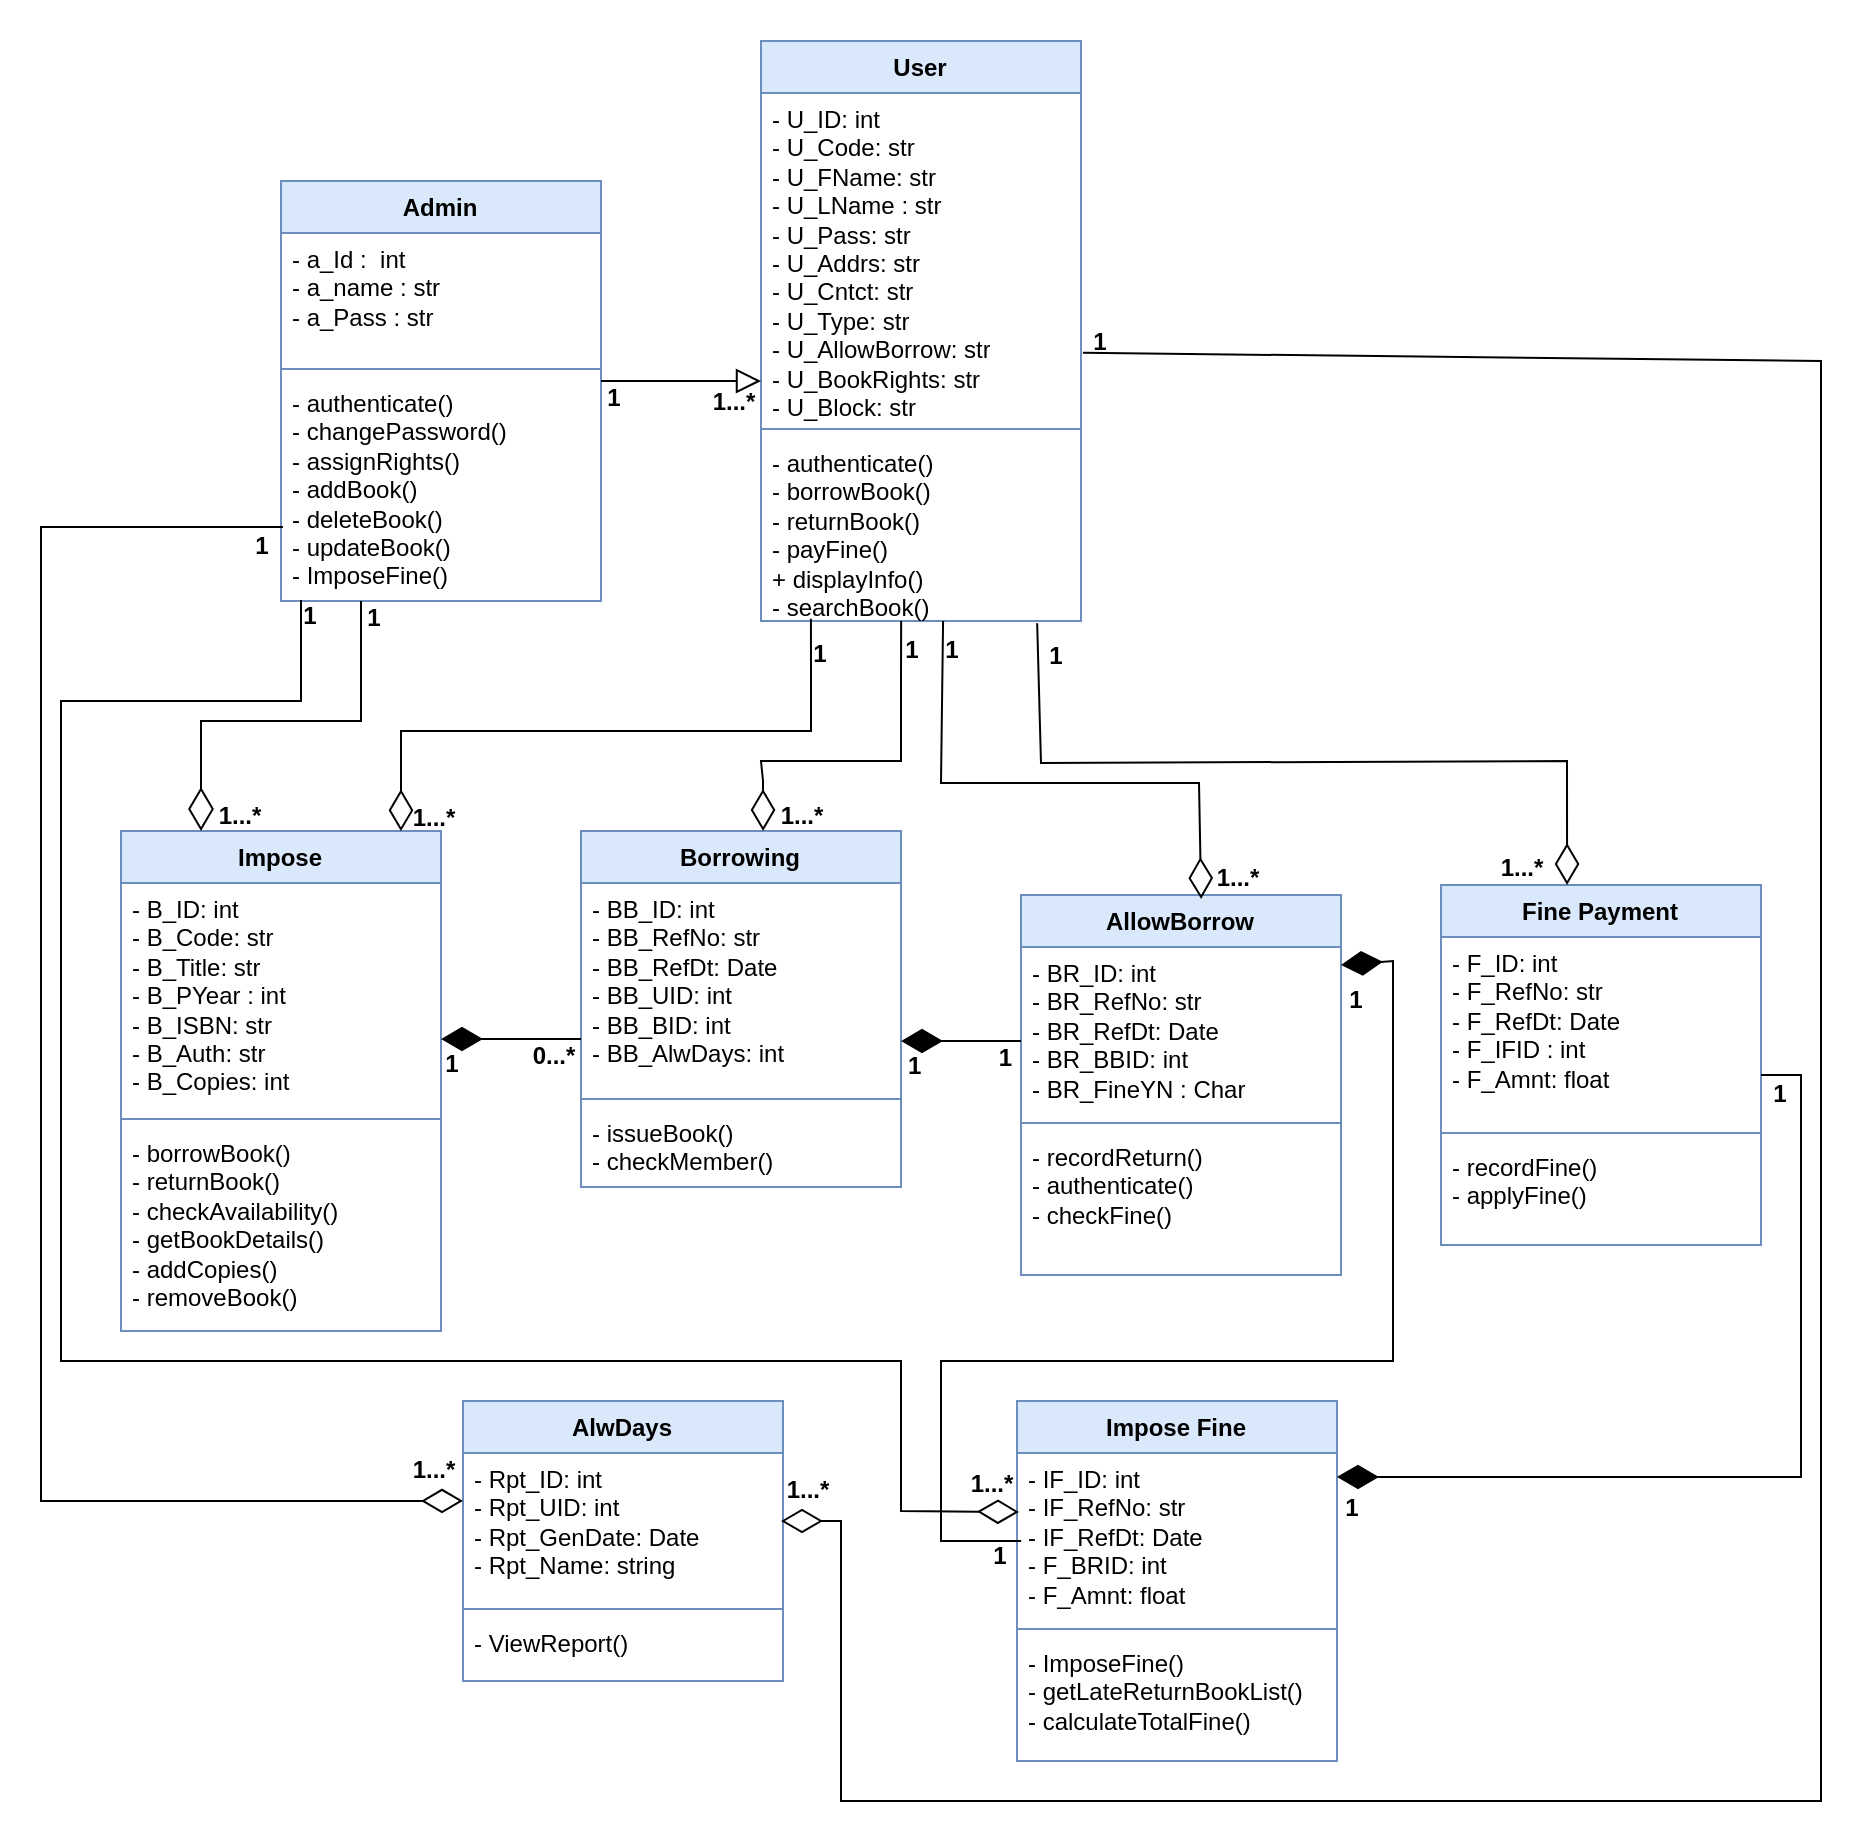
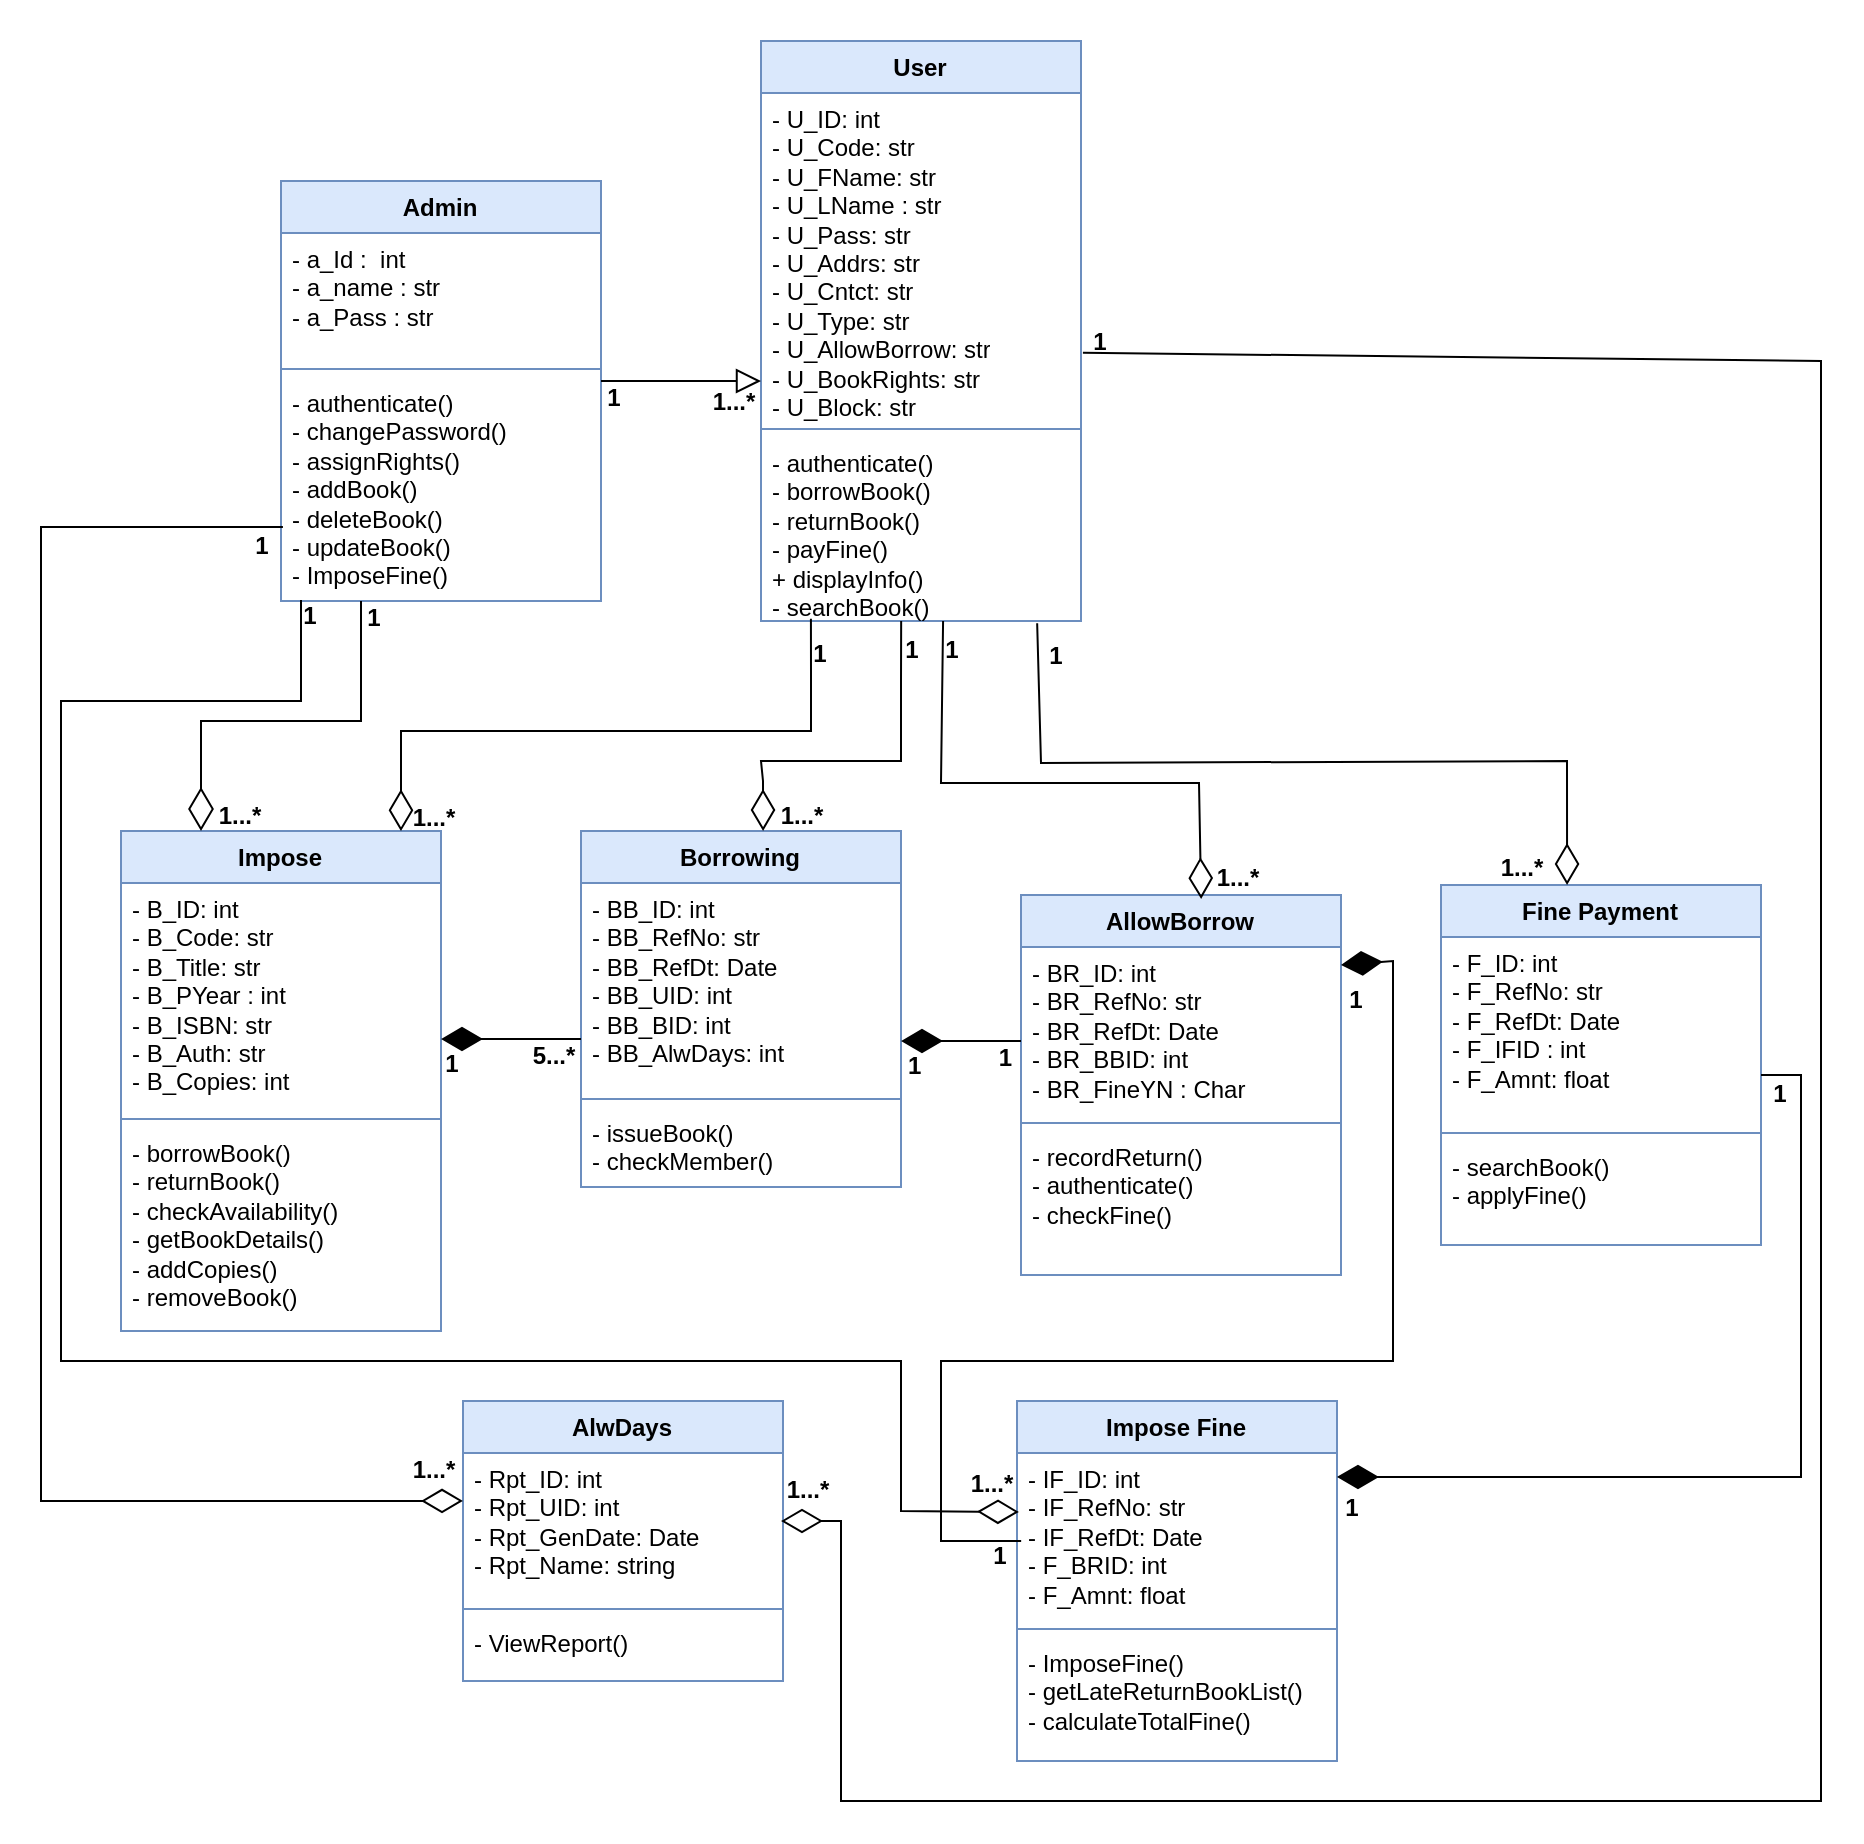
node "0...*": label "0...*" -> "5...*"
node "- recordFine() - applyFine()": label "- recordFine() - applyFine()" -> "- searchBook() - applyFine()"
